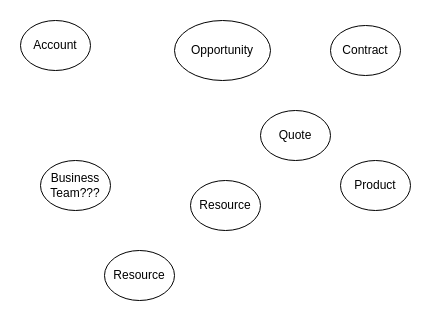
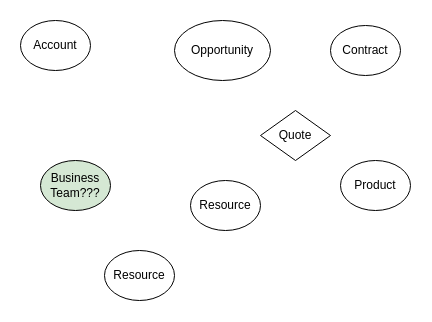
node "Quote": shape ellipse -> diamond
node "Business Team???": fillcolor #ffffff -> #d5e8d4
